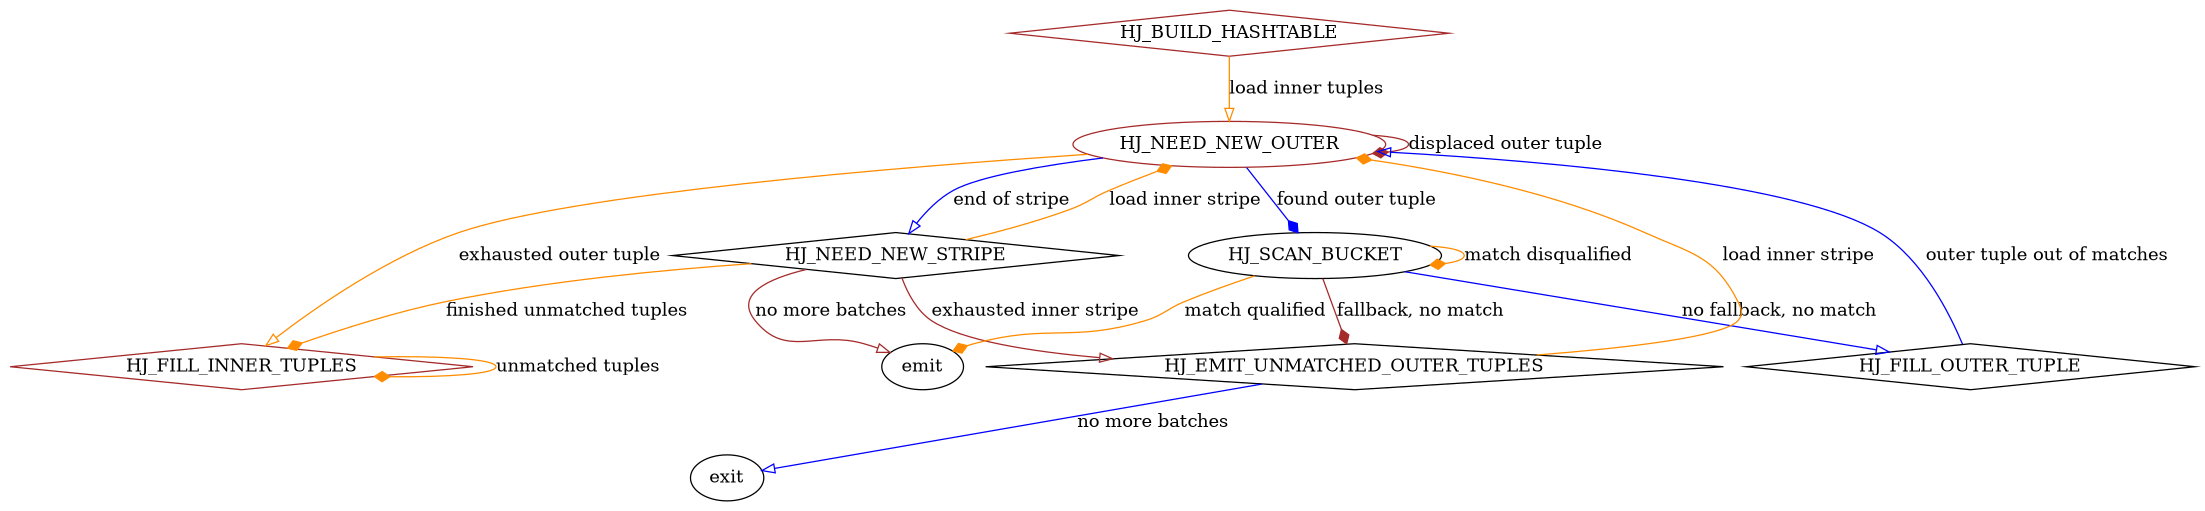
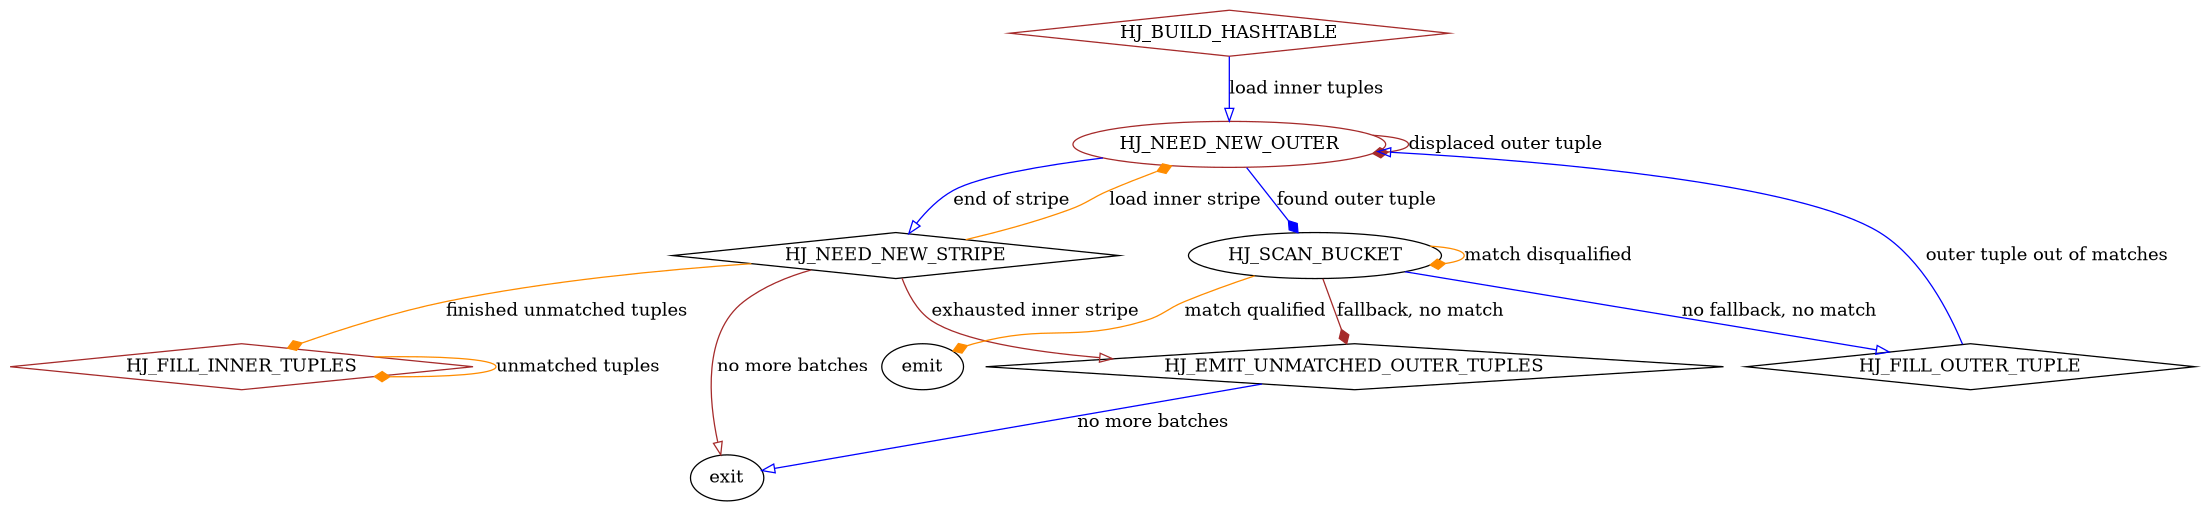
edge "HJ_BUILD_HASHTABLE" -> "HJ_NEED_NEW_OUTER": color darkorange -> blue
edge "HJ_NEED_NEW_OUTER" -> "HJ_FILL_INNER_TUPLES": removed, label "exhausted outer tuple"
edge "HJ_EMIT_UNMATCHED_OUTER_TUPLES" -> "HJ_NEED_NEW_OUTER": removed, label "load inner stripe"
edge "HJ_NEED_NEW_STRIPE" -> "emit": now "HJ_NEED_NEW_STRIPE" -> "exit"
